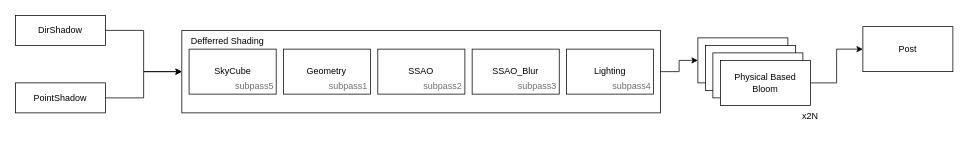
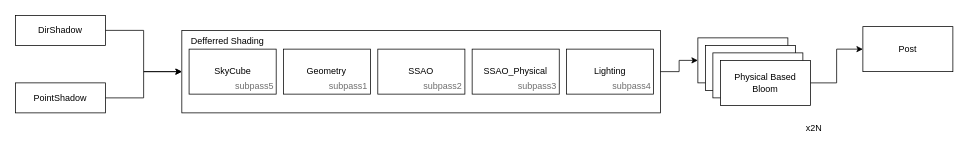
node "SSAO_Blur": label "SSAO_Blur" -> "SSAO_Physical"
node "x2N": moved (810, 117) -> (814, 128)
